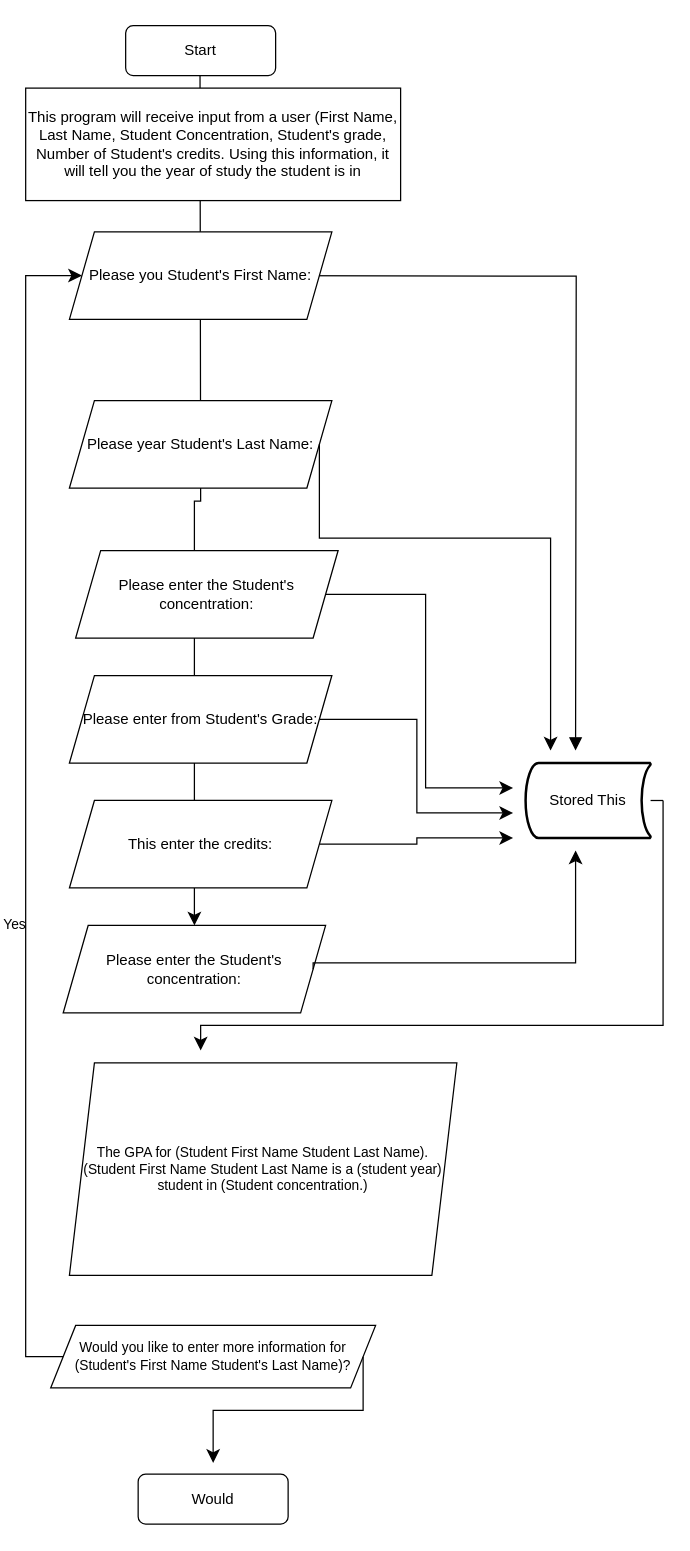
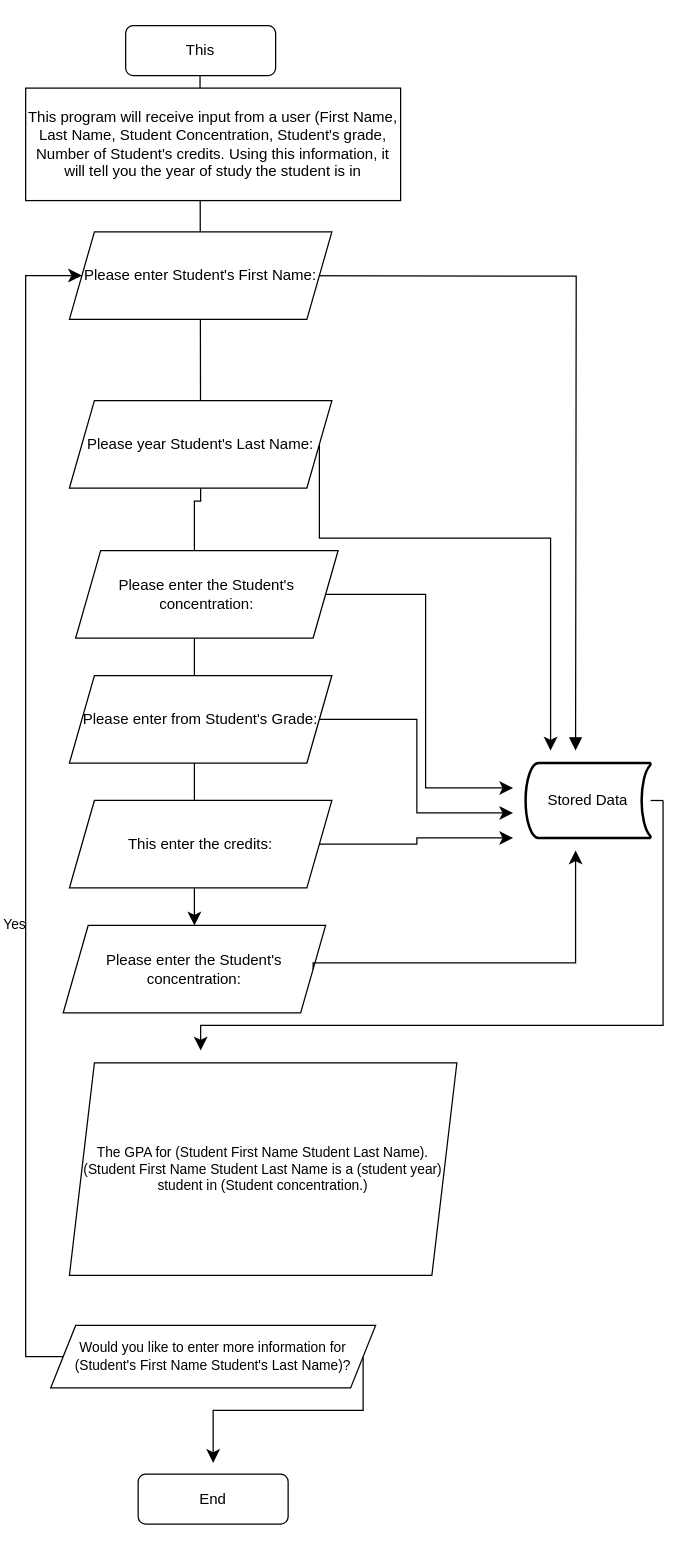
node "Start": label "Start" -> "This"
node "Please you Student's First Name:": label "Please you Student's First Name:" -> "Please enter Student's First Name:"
node "Stored This": label "Stored This" -> "Stored Data"
node "Would": label "Would" -> "End"
